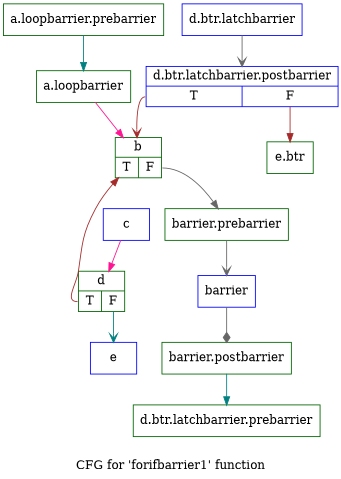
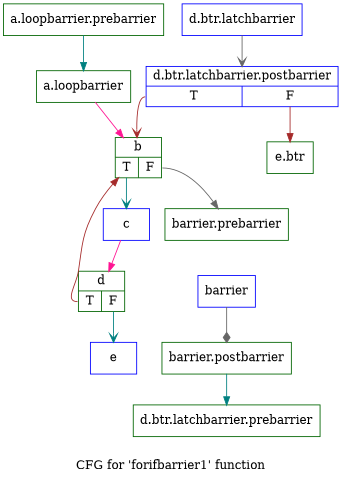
edge "b" -> "c": added
edge "barrier.prebarrier" -> "barrier": removed
